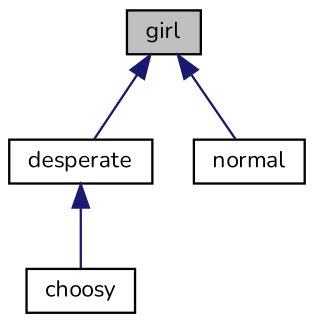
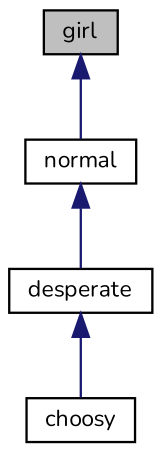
edge "desperate" -> "girl": now "desperate" -> "normal"
